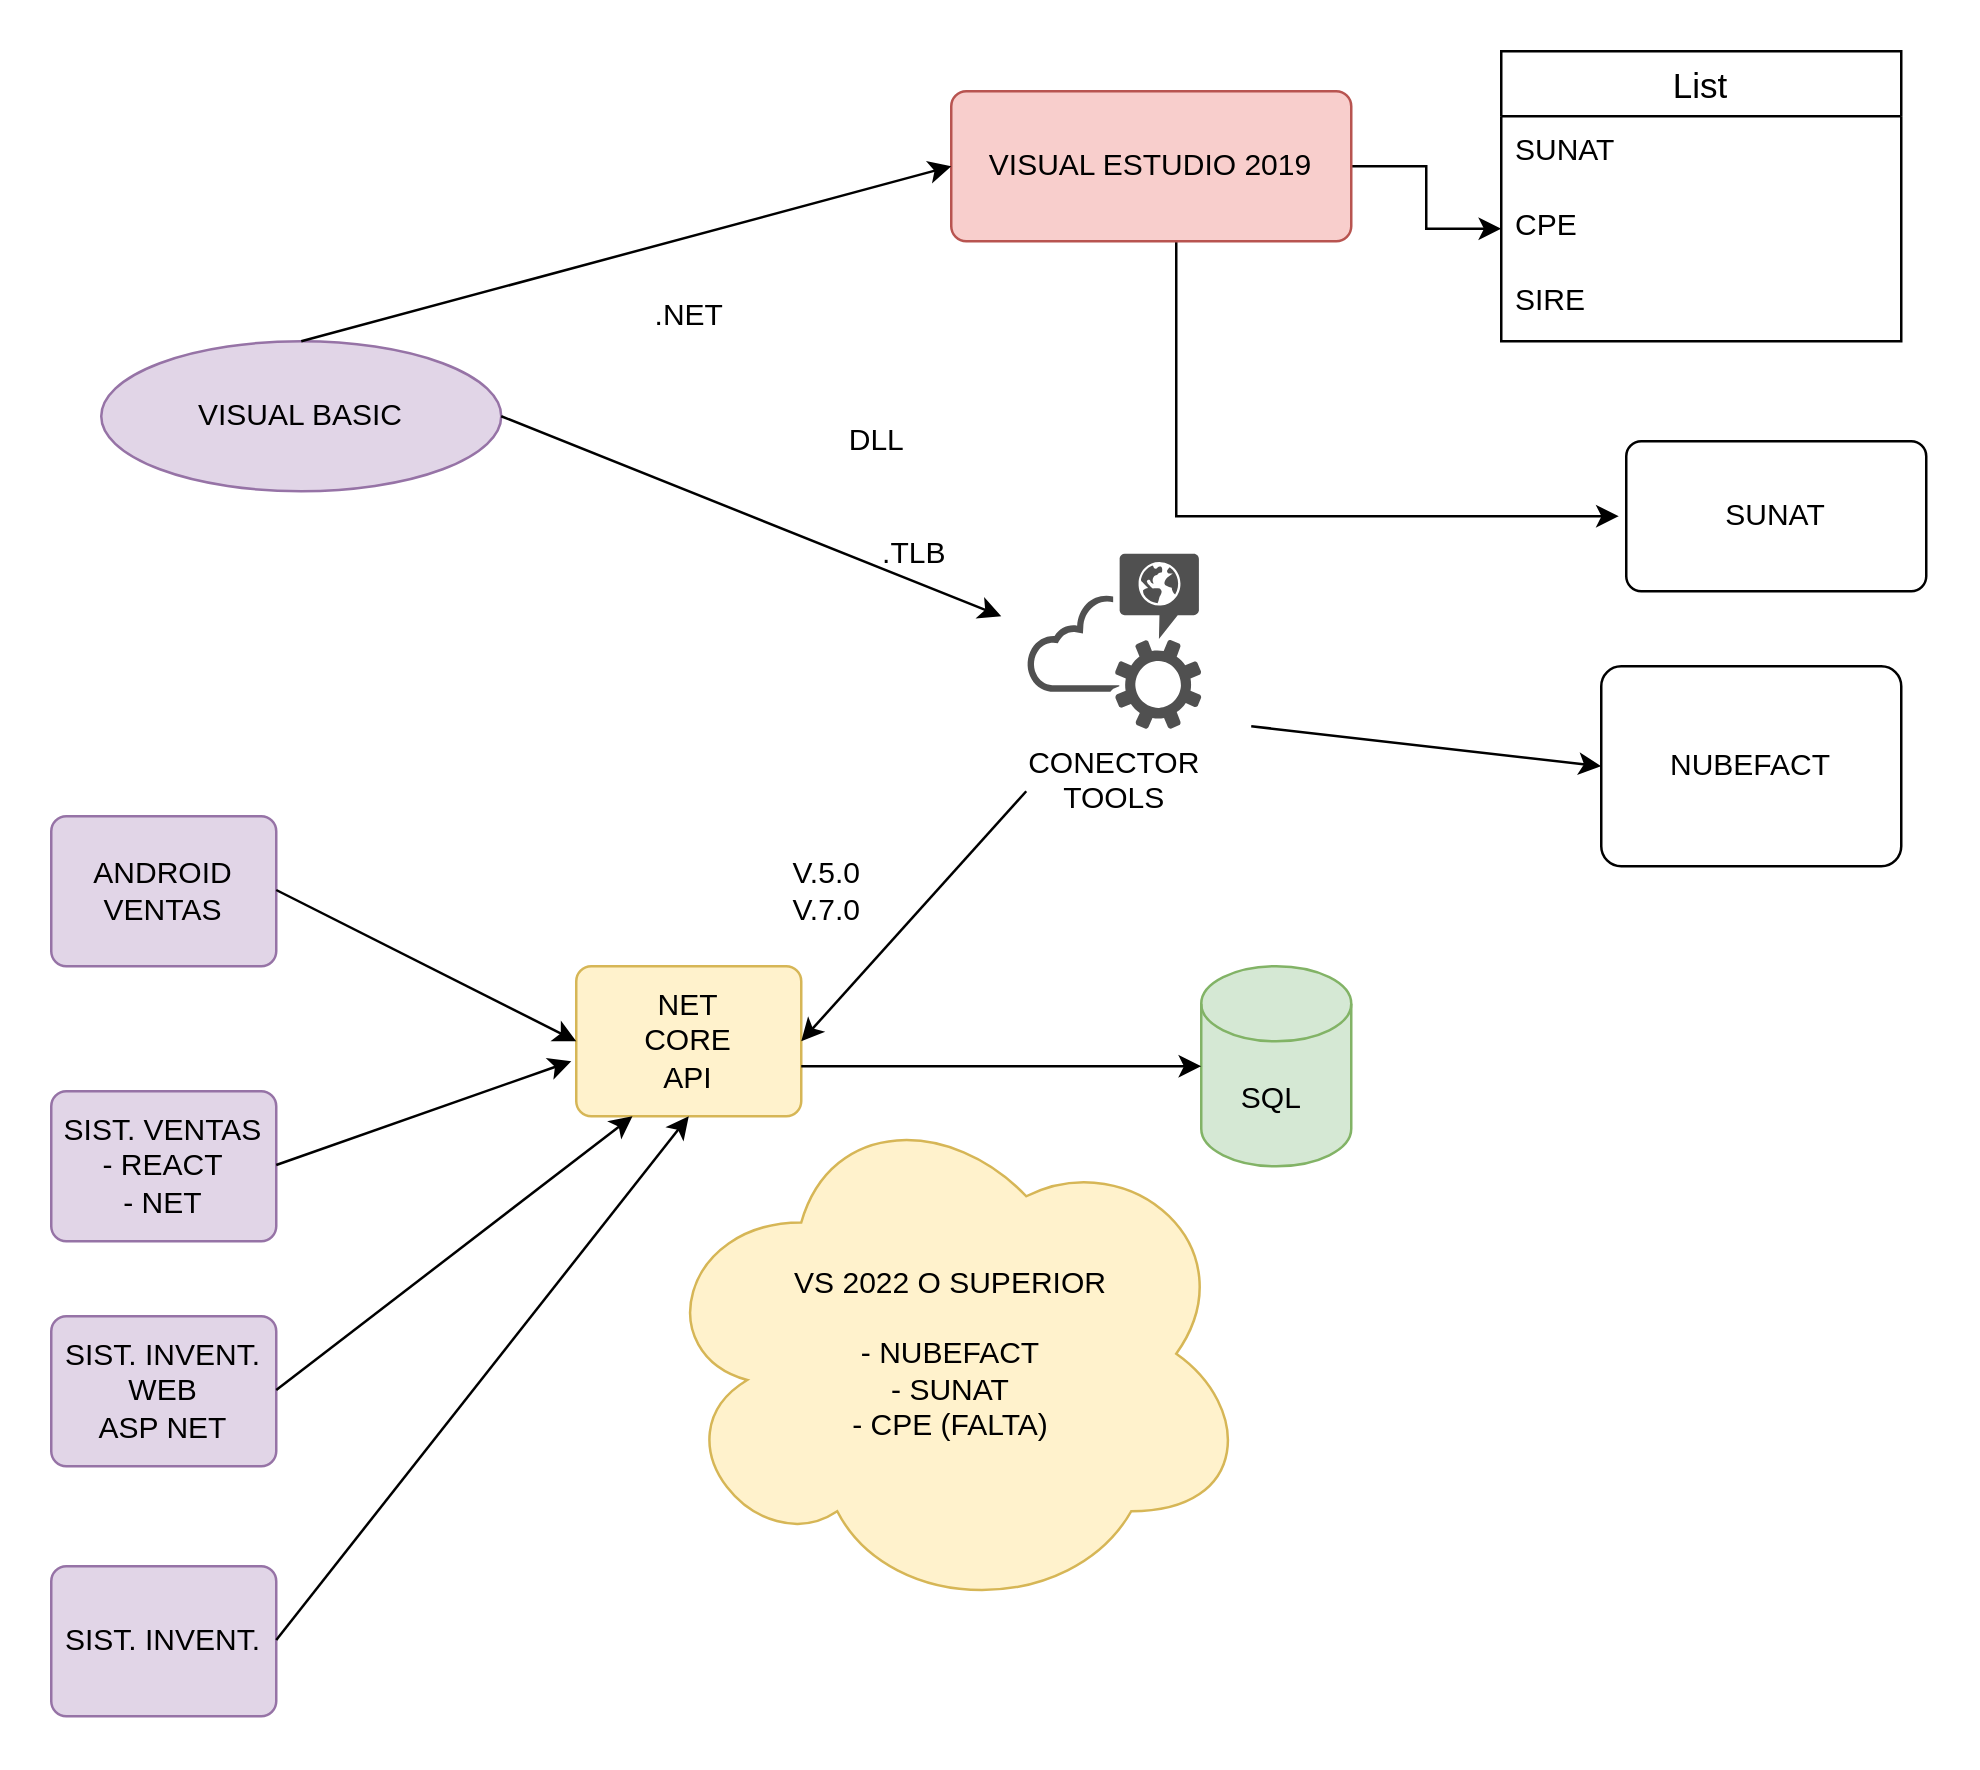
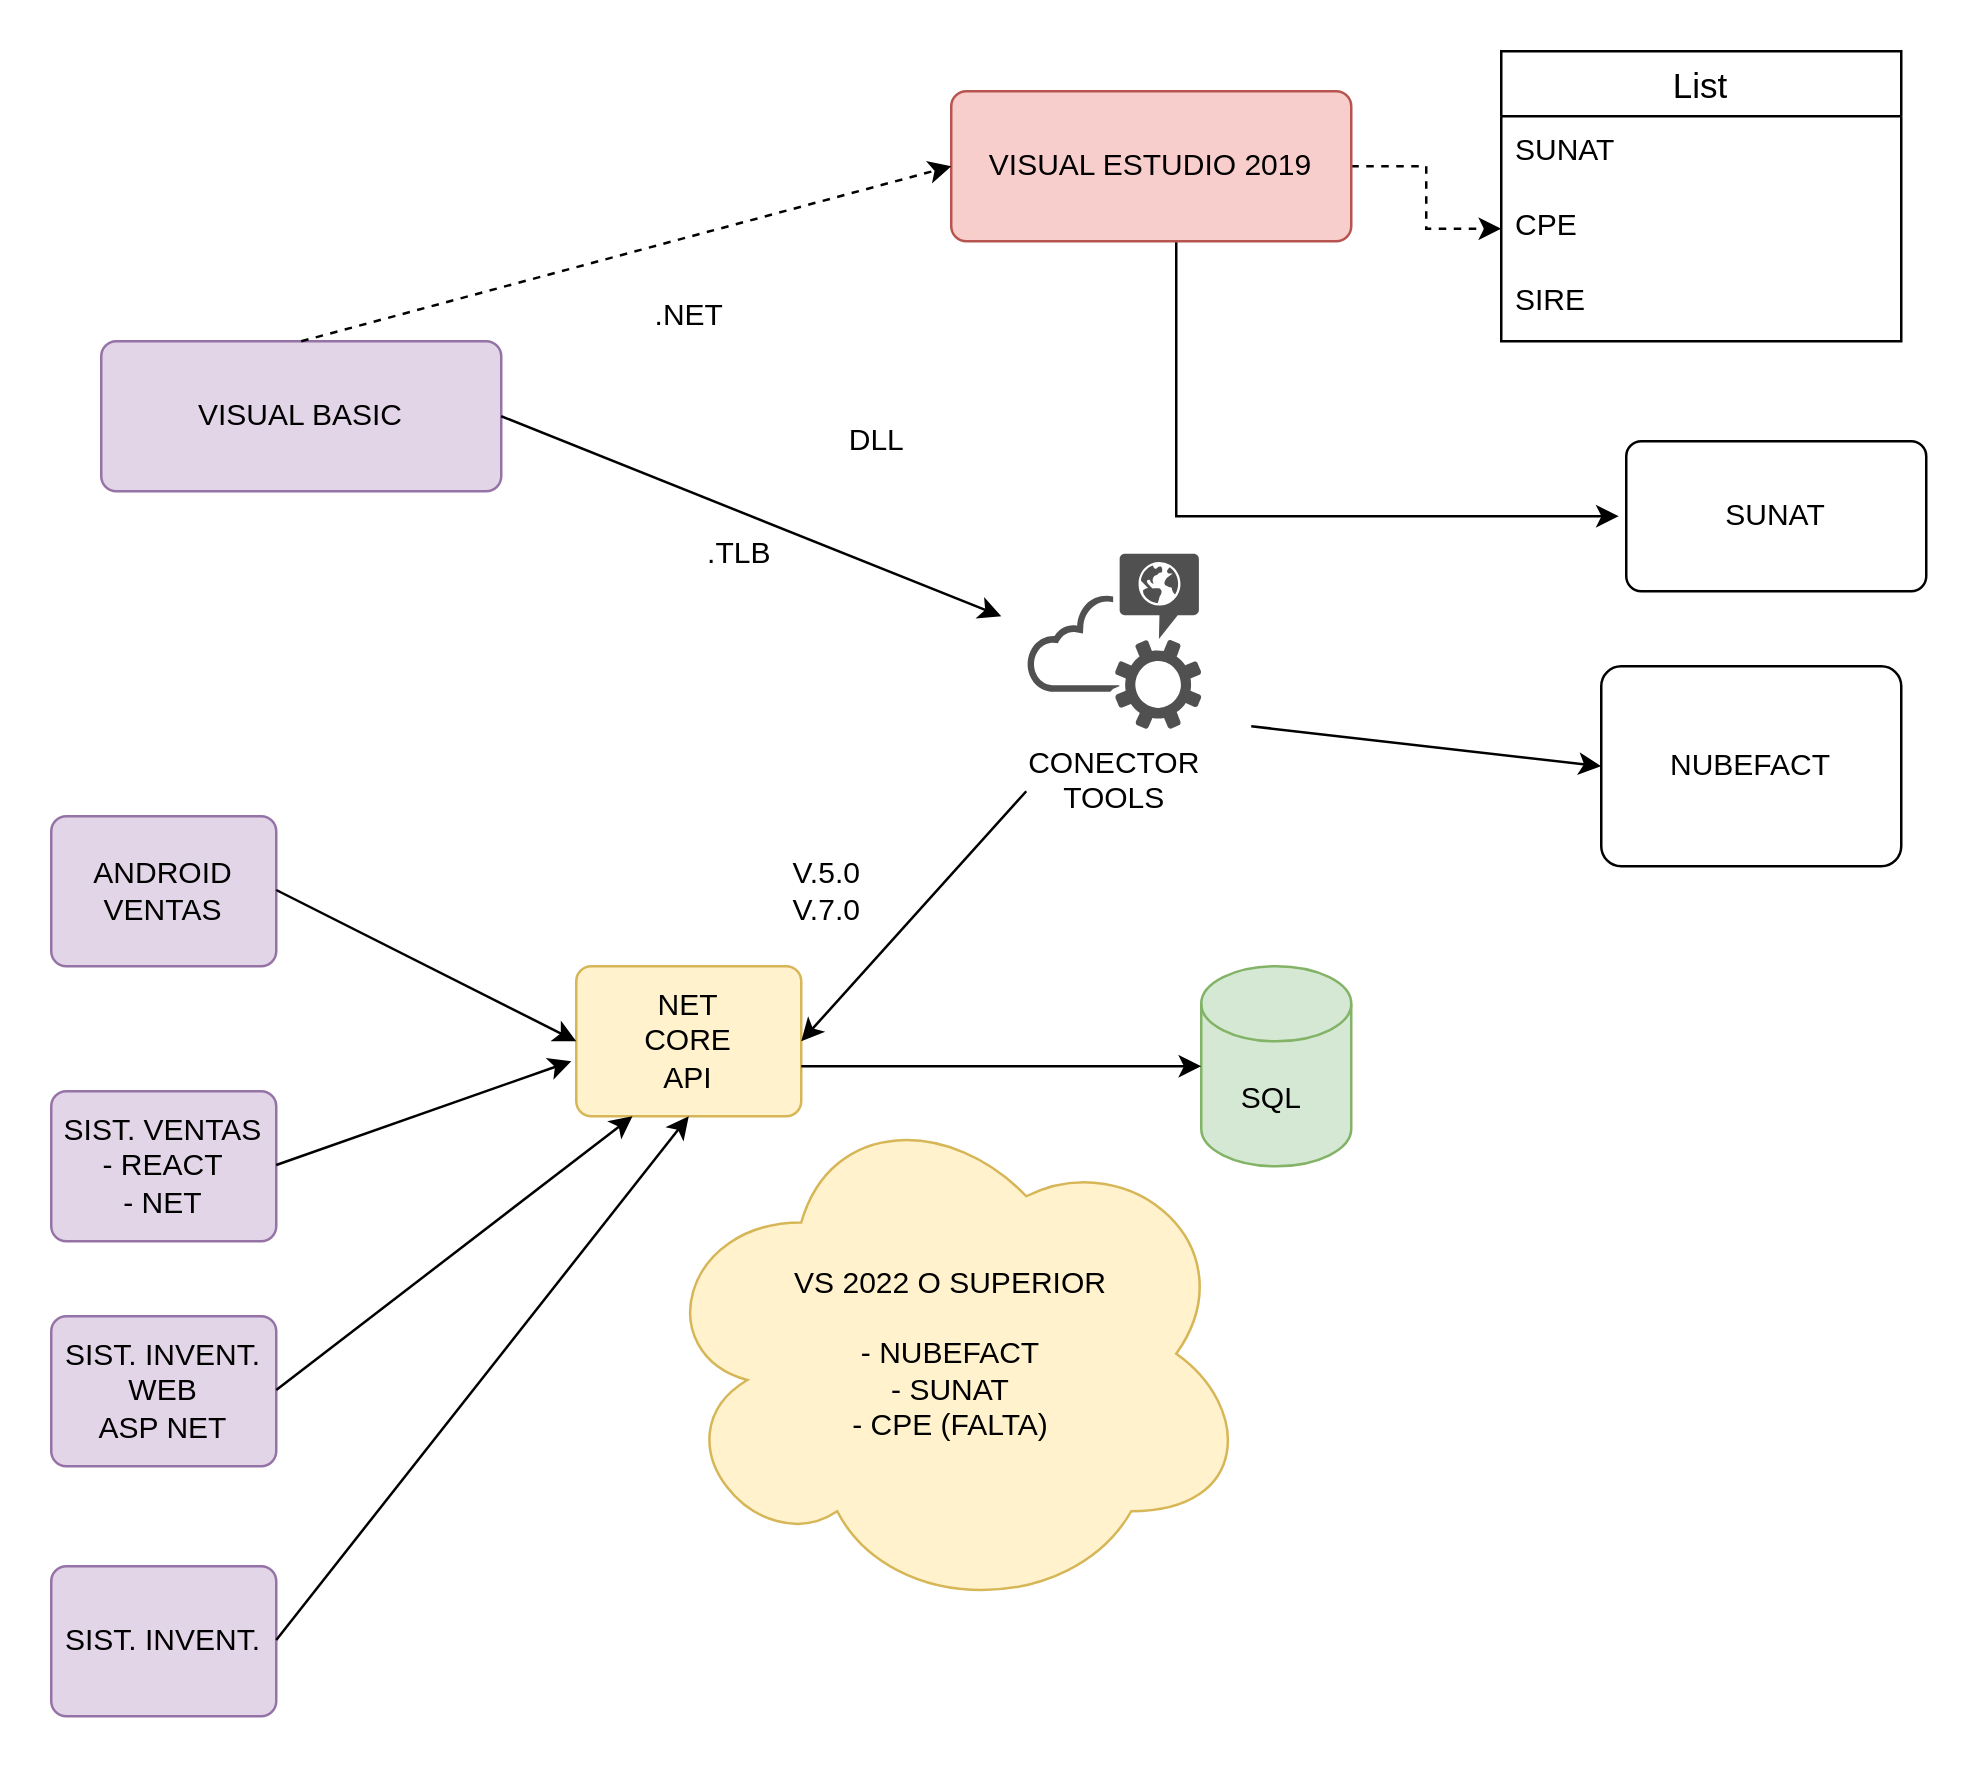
edge "VISUAL ESTUDIO 2019" -> "CPE": style solid -> dashed
edge "VISUAL BASIC" -> "VISUAL ESTUDIO 2019": style solid -> dashed
node "VISUAL BASIC": shape ellipse -> rounded rectangle
node ".TLB": moved (914, 554) -> (739, 554)
